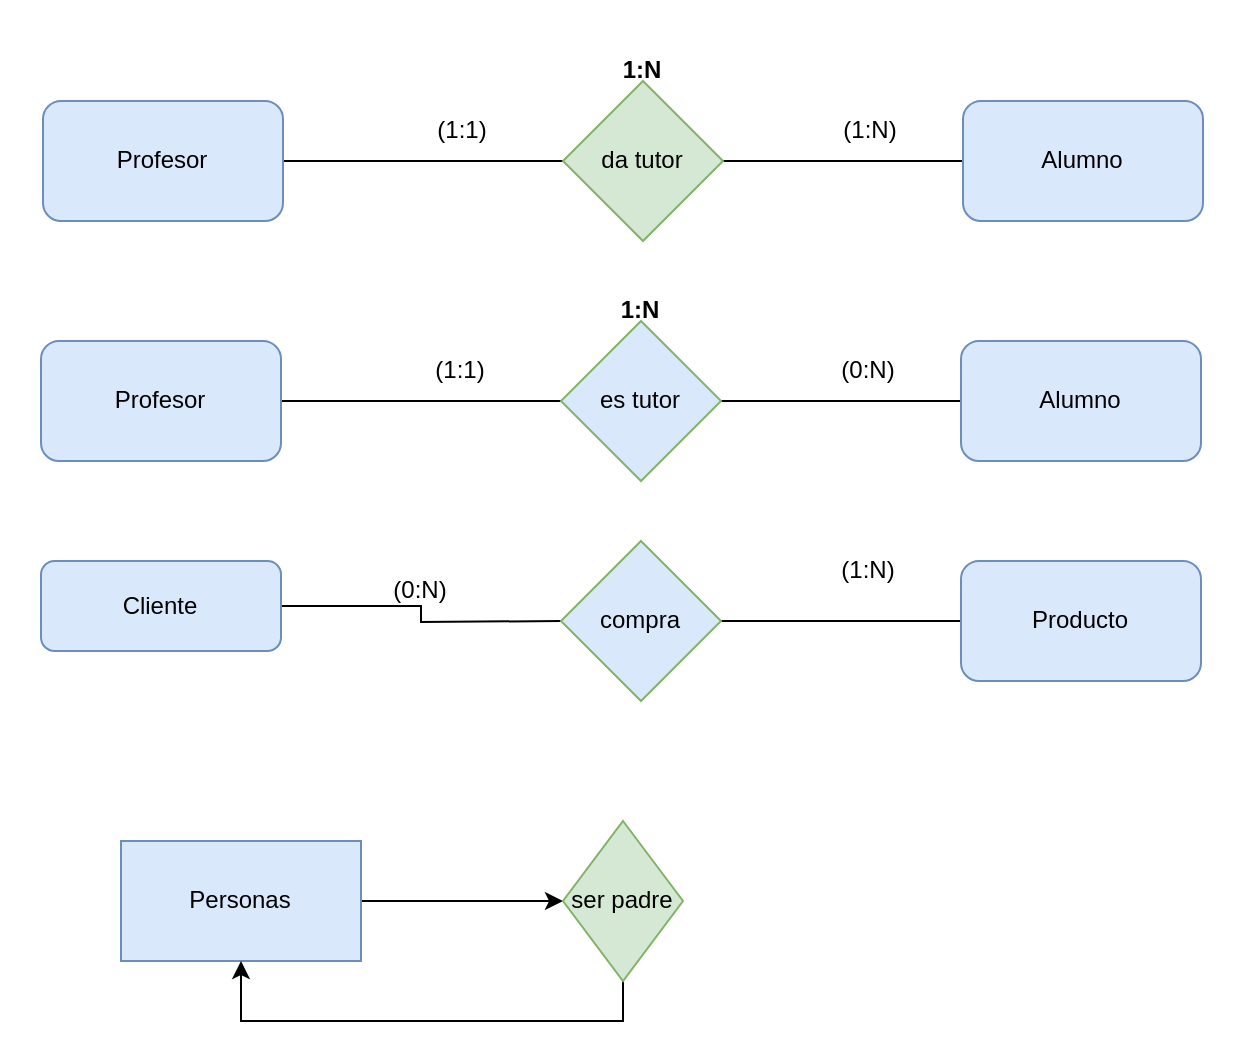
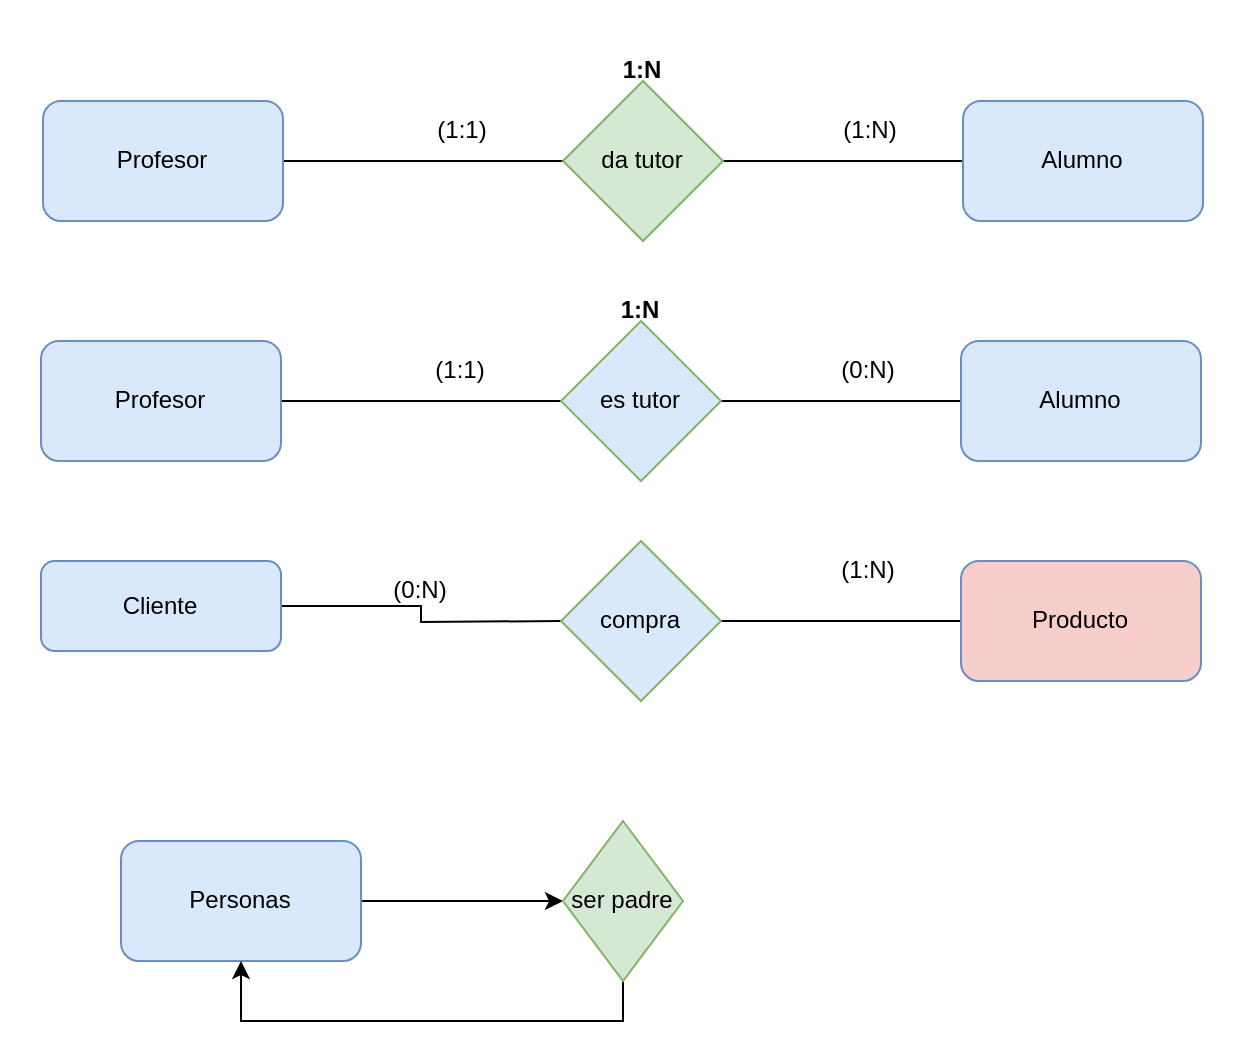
node "Producto": fillcolor #dae8fc -> #f8cecc
node "Personas": shape rectangle -> rounded rectangle
